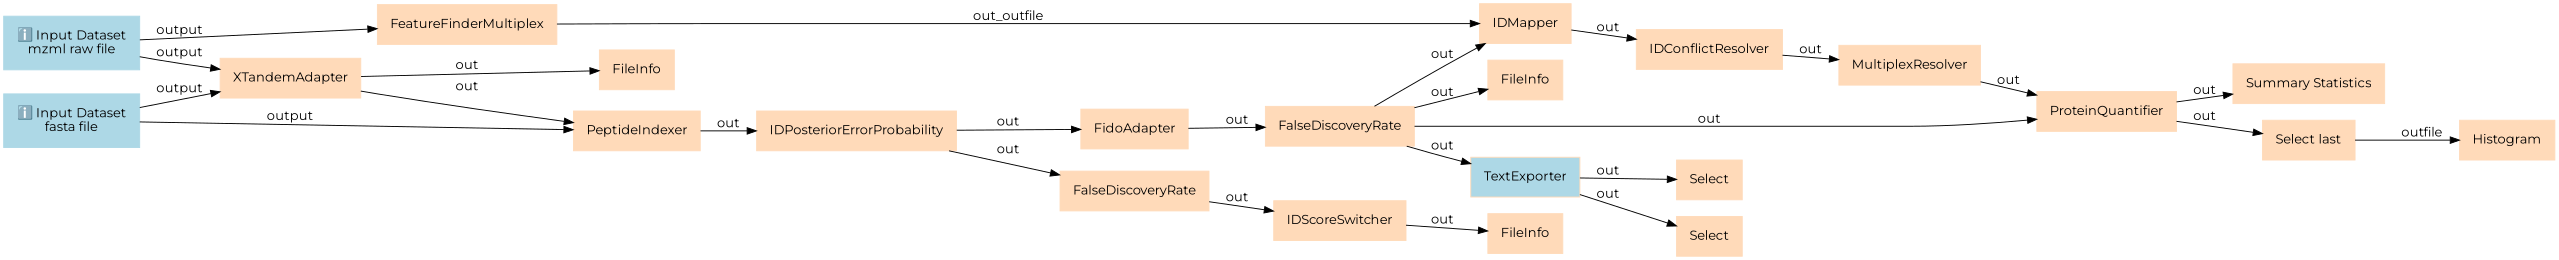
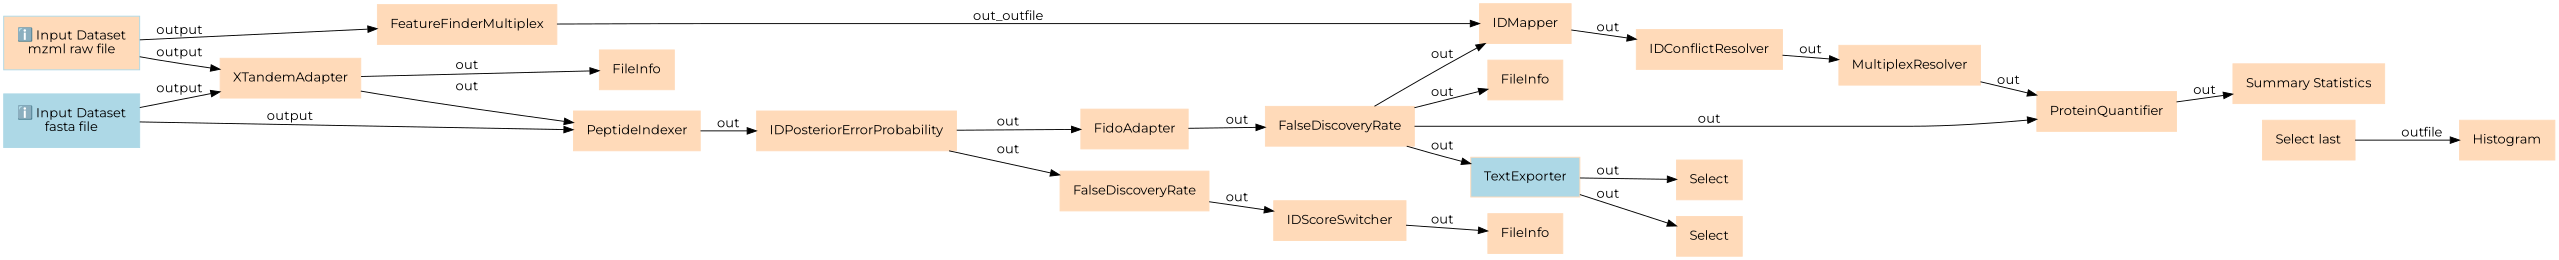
node "ℹ️ Input Dataset mzml raw file": fillcolor lightblue -> peachpuff
edge "ProteinQuantifier" -> "Select last": removed, label "out"
